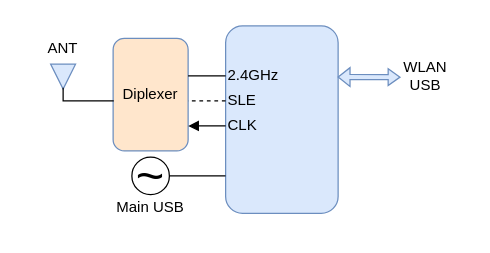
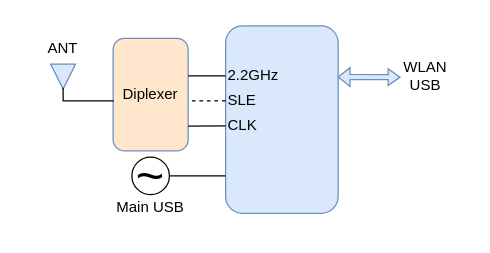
node "2.4GHz": label "2.4GHz" -> "2.2GHz"
edge "CLK" -> "Diplexer": arrowhead block -> none
